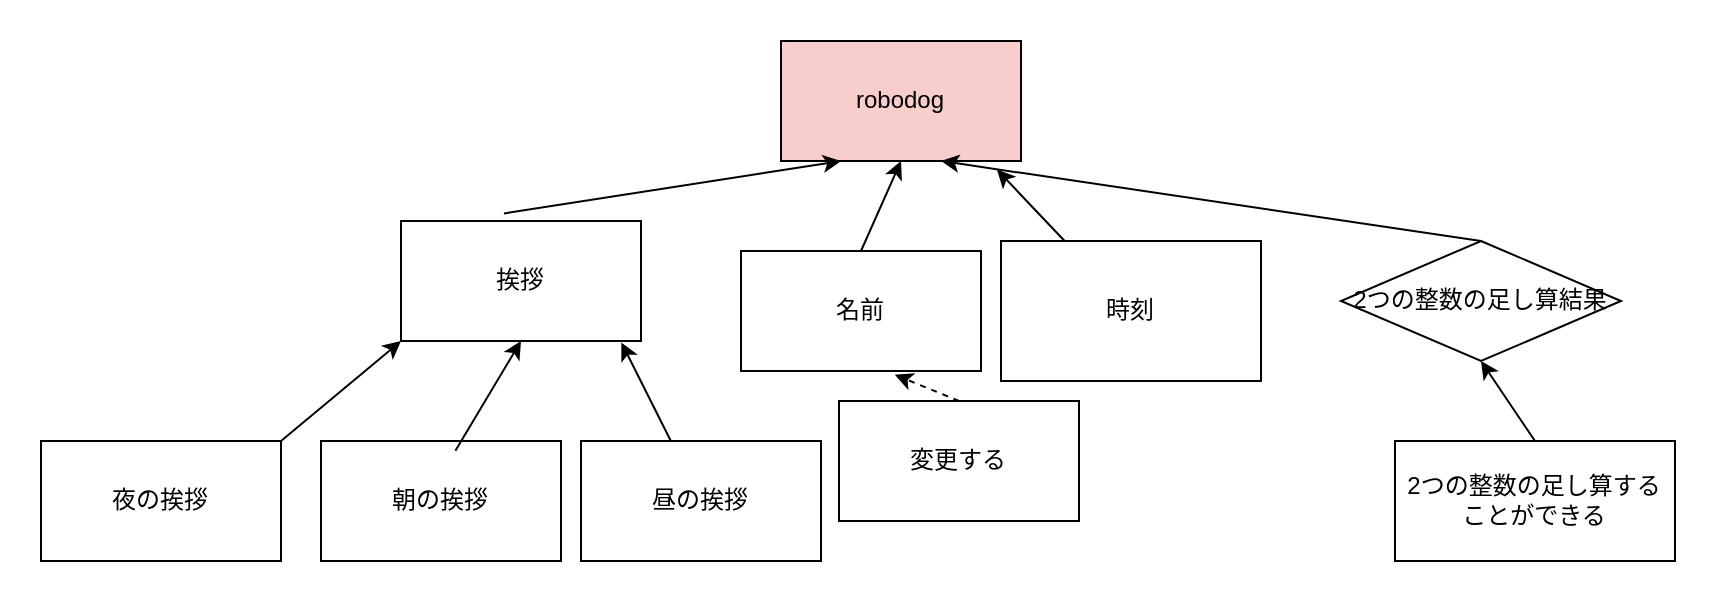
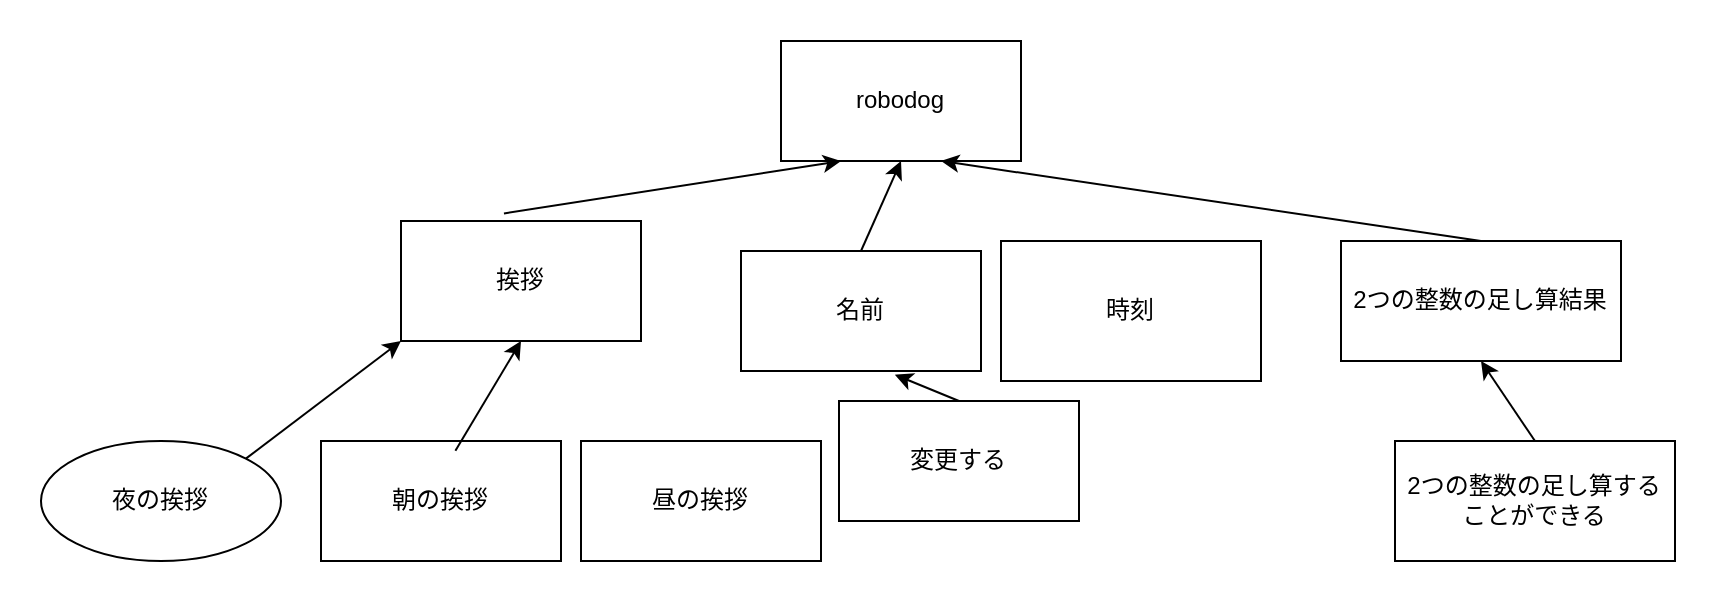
node "robodog": fillcolor #f8cecc -> #ffffff
edge "時刻" -> "robodog": removed
node "2つの整数の足し算結果": shape diamond -> rectangle
edge "変更する" -> "名前": style dashed -> solid
edge "昼の挨拶" -> "挨拶": removed
node "夜の挨拶": shape rectangle -> ellipse
